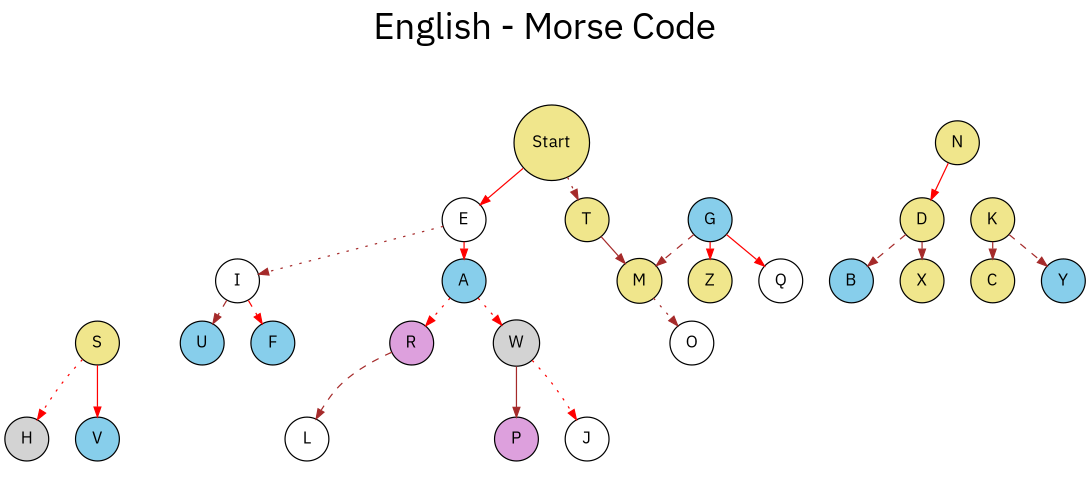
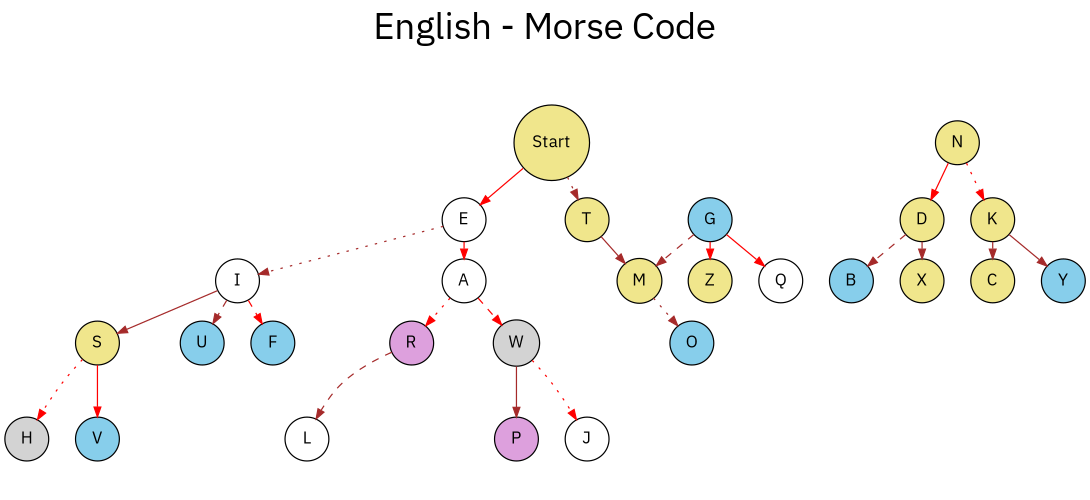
edge "N" -> "K": added
edge "K" -> "Y": style dashed -> solid
node "A": fillcolor skyblue -> white
edge "A" -> "W": style dotted -> dashed
edge "I" -> "S": added
node "O": fillcolor white -> skyblue
